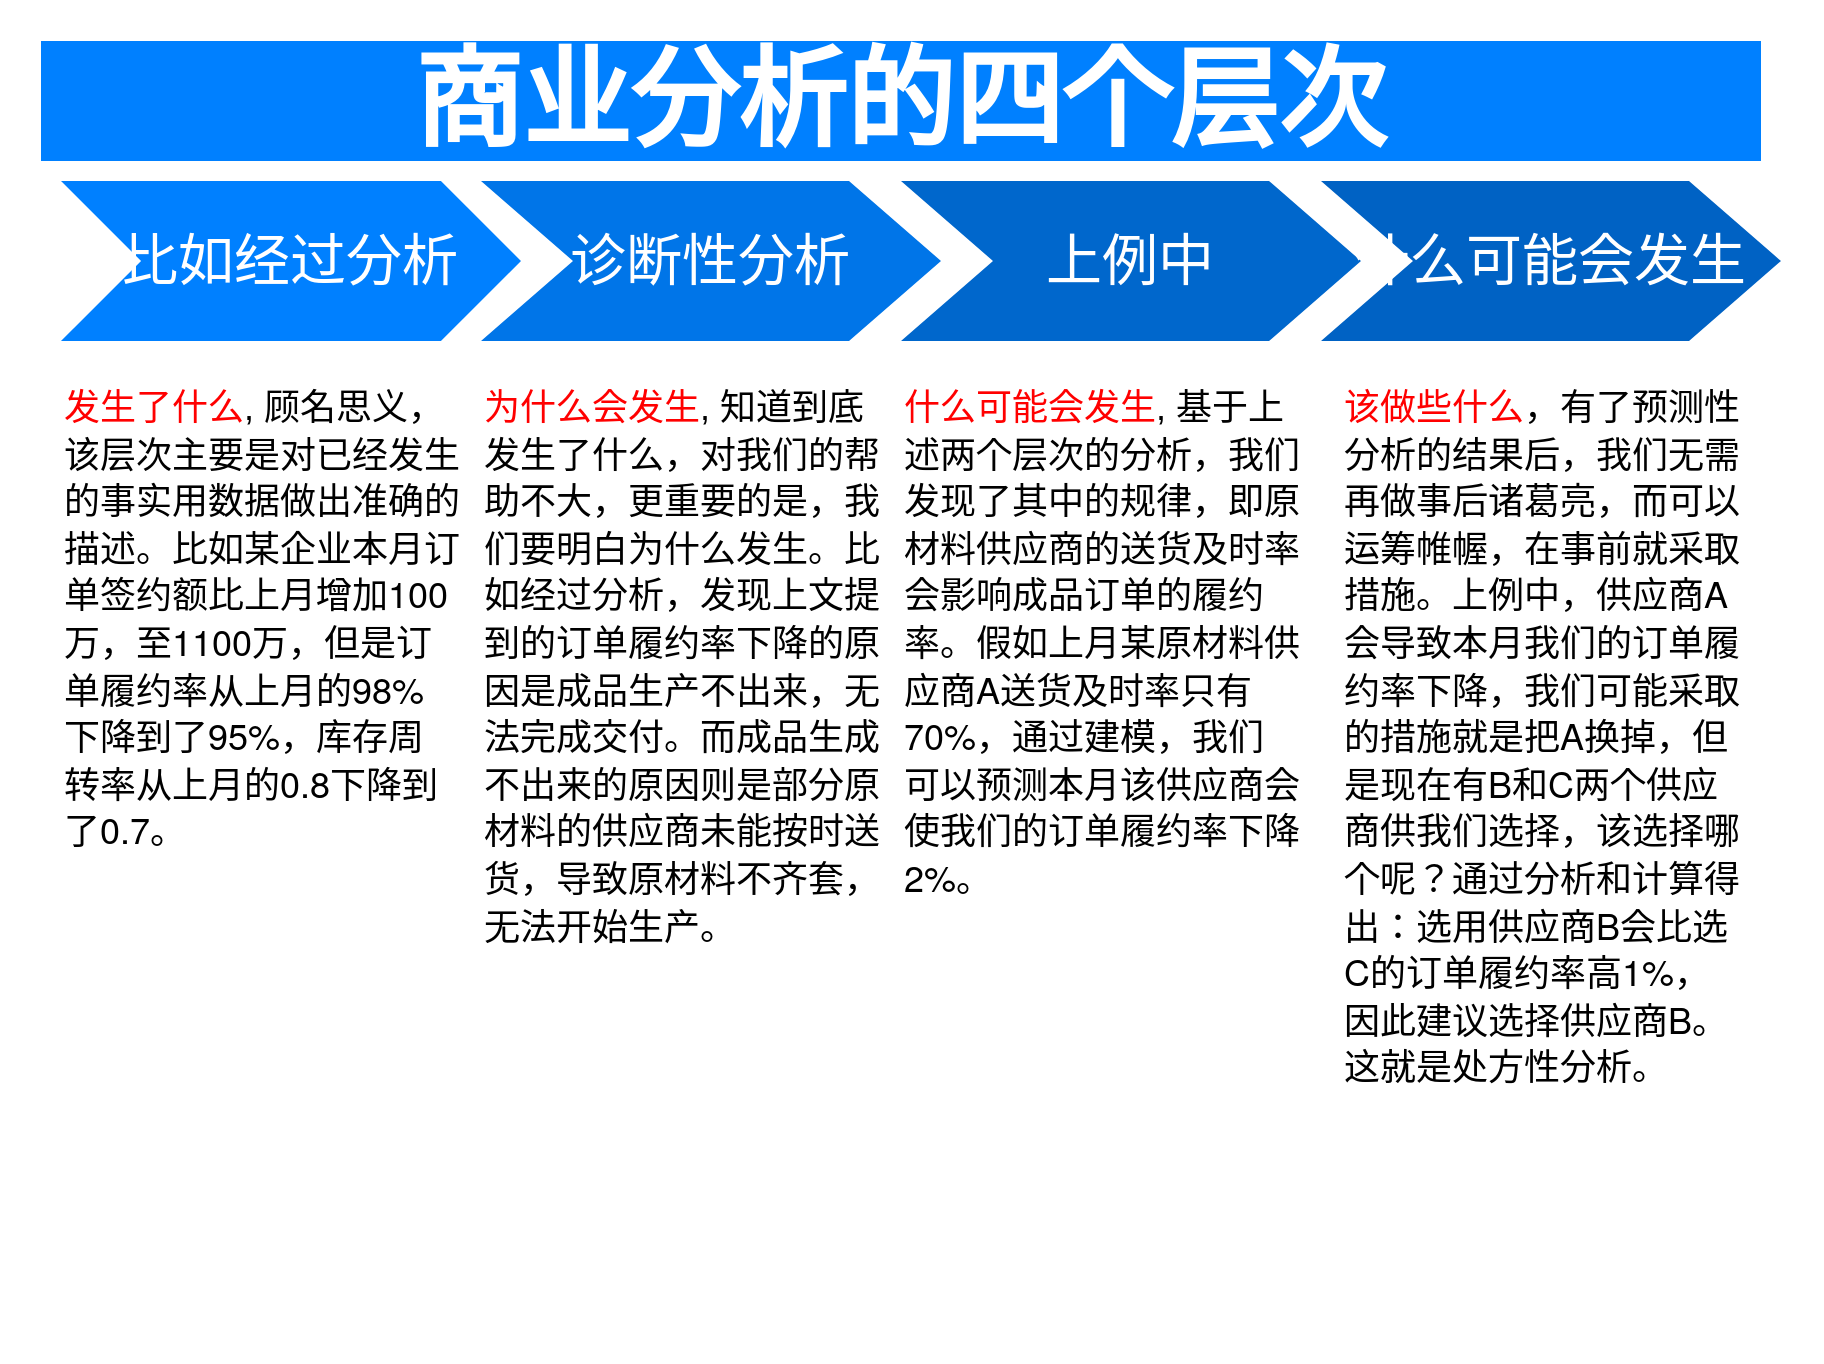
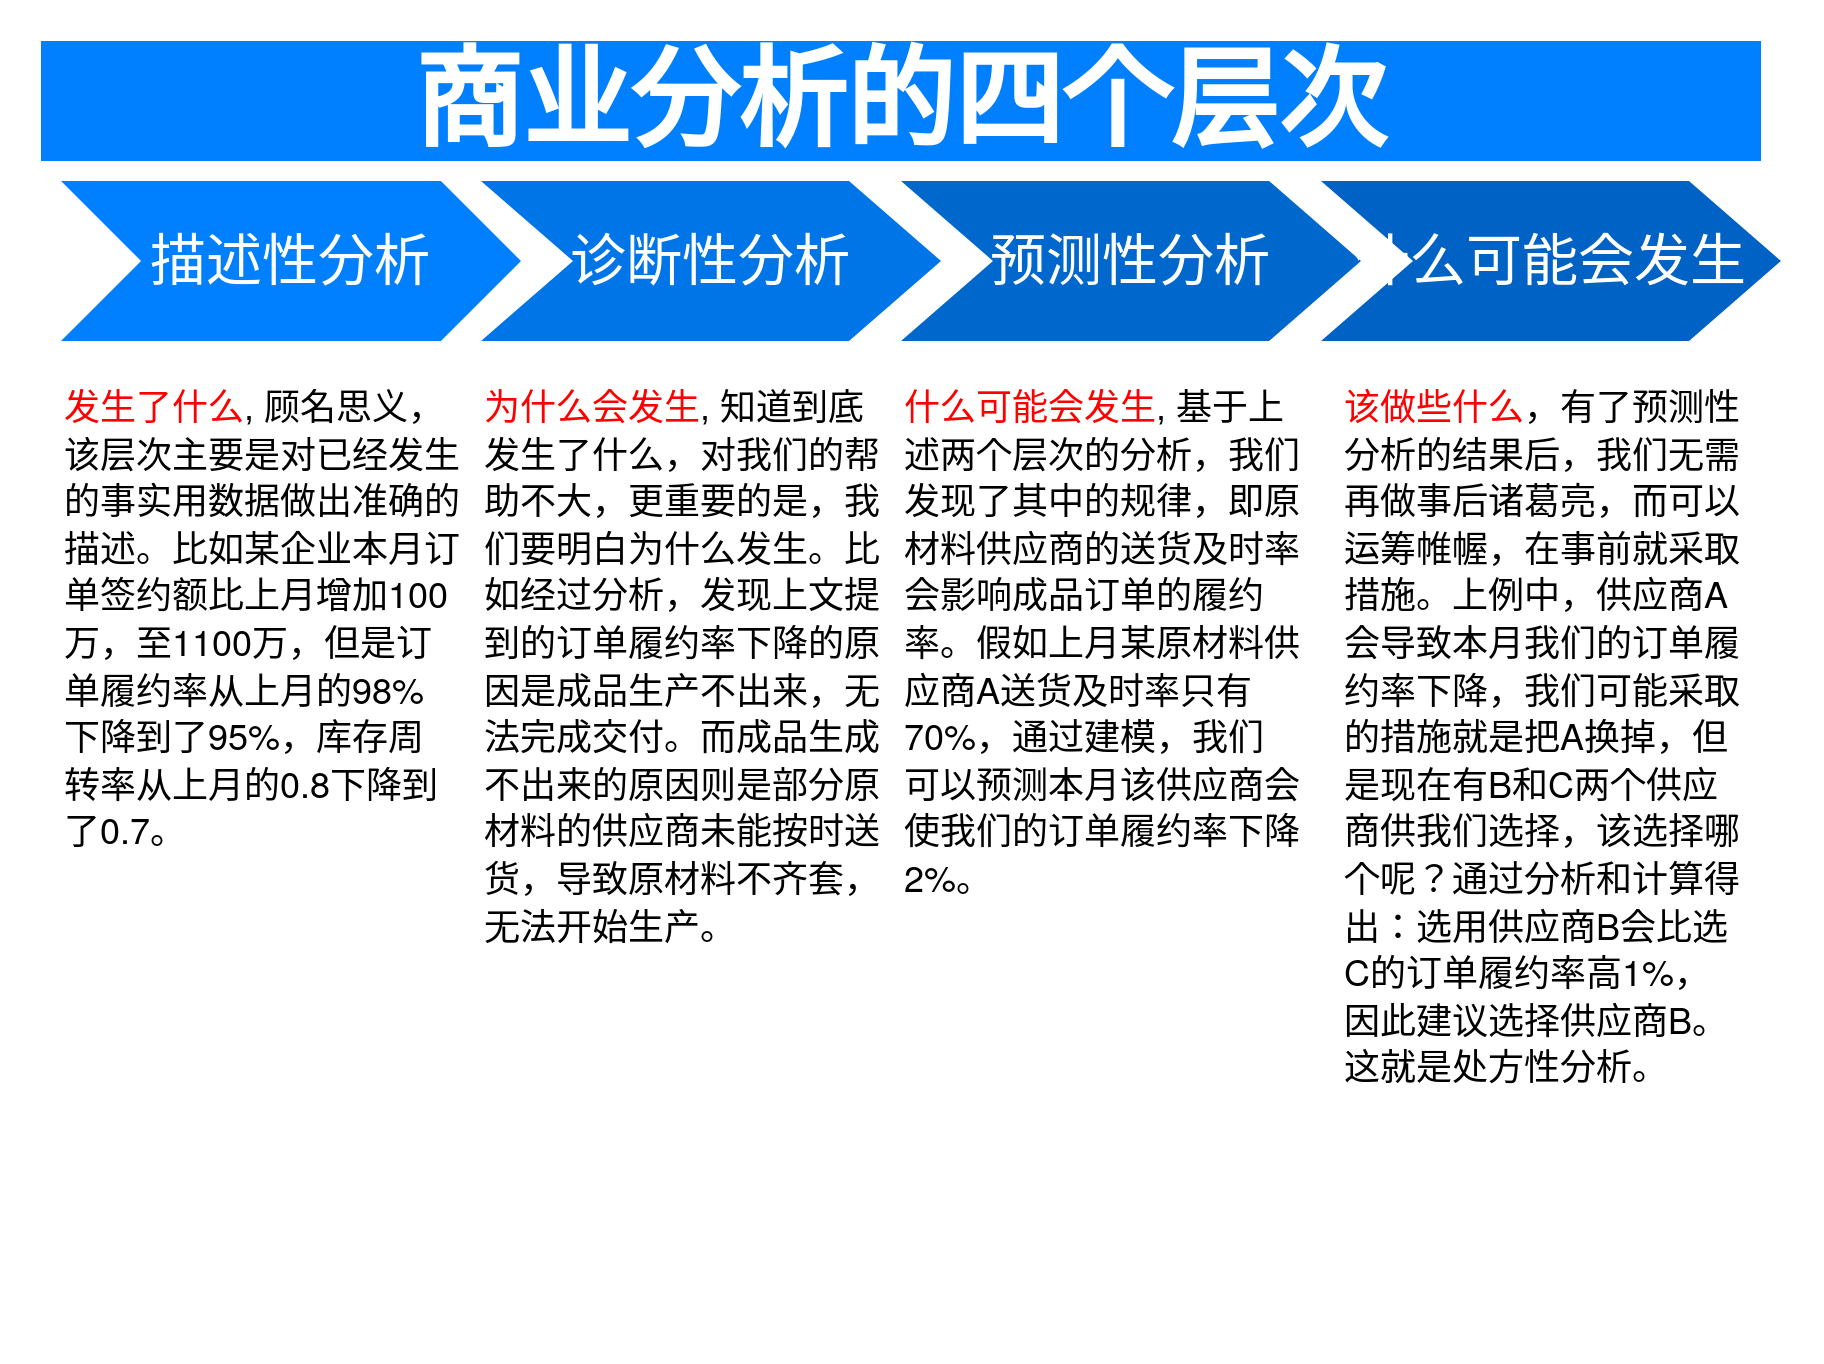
node "比如经过分析": label "比如经过分析" -> "描述性分析"
node "上例中": label "上例中" -> "预测性分析"
